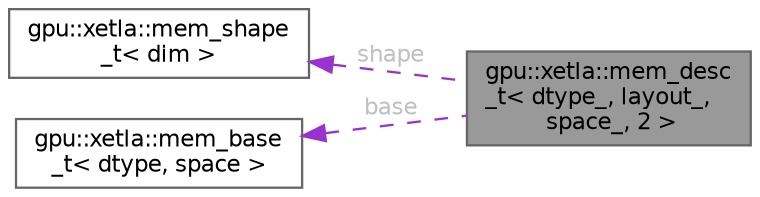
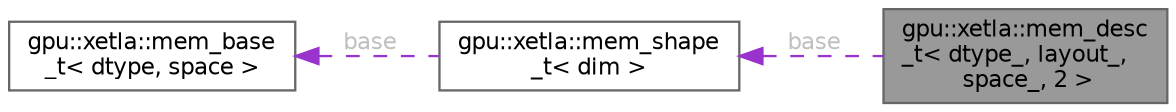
edge "gpu::xetla::mem_desc _t< dtype_, layout_, space_, 2 >" -> "gpu::xetla::mem_shape _t< dim >": label " shape" -> " base"
edge "gpu::xetla::mem_desc _t< dtype_, layout_, space_, 2 >" -> "gpu::xetla::mem_base _t< dtype, space >": now "gpu::xetla::mem_shape _t< dim >" -> "gpu::xetla::mem_base _t< dtype, space >"
